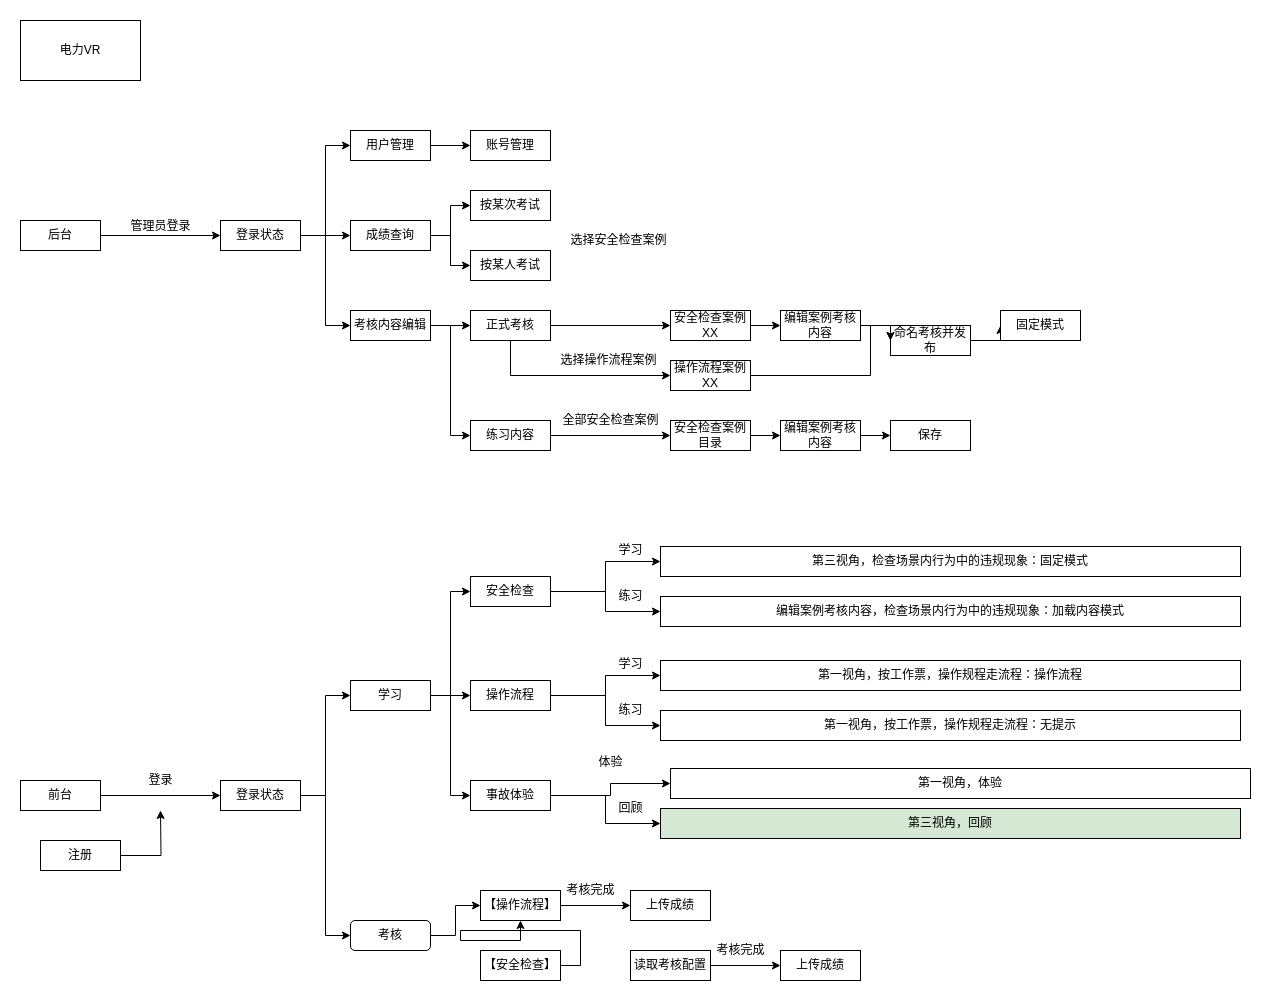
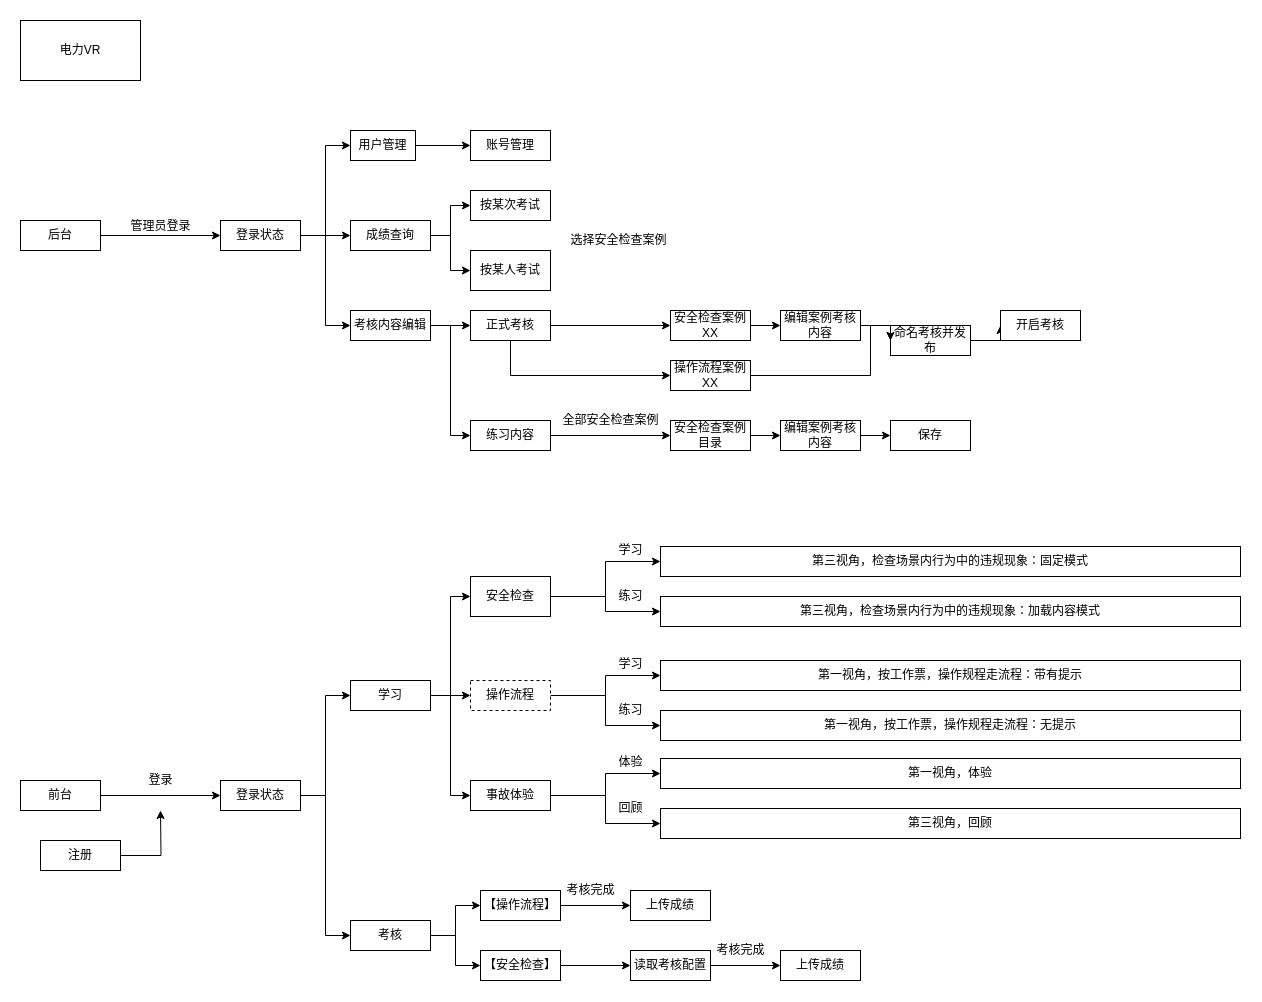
node "用户管理": size 80x30 -> 65x30
node "按某人考试": size 80x30 -> 80x40
node "固定模式": label "固定模式" -> "开启考核"
node "选择操作流程案例": removed
node "安全检查": size 80x30 -> 80x40
node "编辑案例考核内容，检查场景内行为中的违规现象：加载内容模式": label "编辑案例考核内容，检查场景内行为中的违规现象：加载内容模式" -> "第三视角，检查场景内行为中的违规现象：加载内容模式"
node "第一视角，按工作票，操作规程走流程：操作流程": label "第一视角，按工作票，操作规程走流程：操作流程" -> "第一视角，按工作票，操作规程走流程：带有提示"
node "操作流程": style solid -> dashed
node "体验": moved (611, 763) -> (631, 763)
node "第一视角，体验": moved (961, 784) -> (951, 774)
node "第三视角，回顾": fillcolor #d5e8d4 -> #ffffff
edge "【安全检查】" -> "【操作流程】": now "【安全检查】" -> "读取考核配置"
node "考核": shape rounded rectangle -> rectangle
edge "考核" -> "【安全检查】": added
